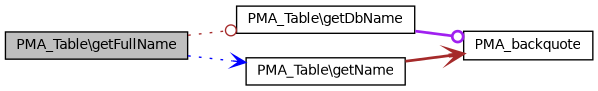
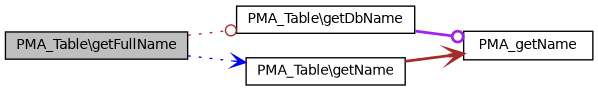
node "PMA_backquote": label "PMA_backquote" -> "PMA_getName"
